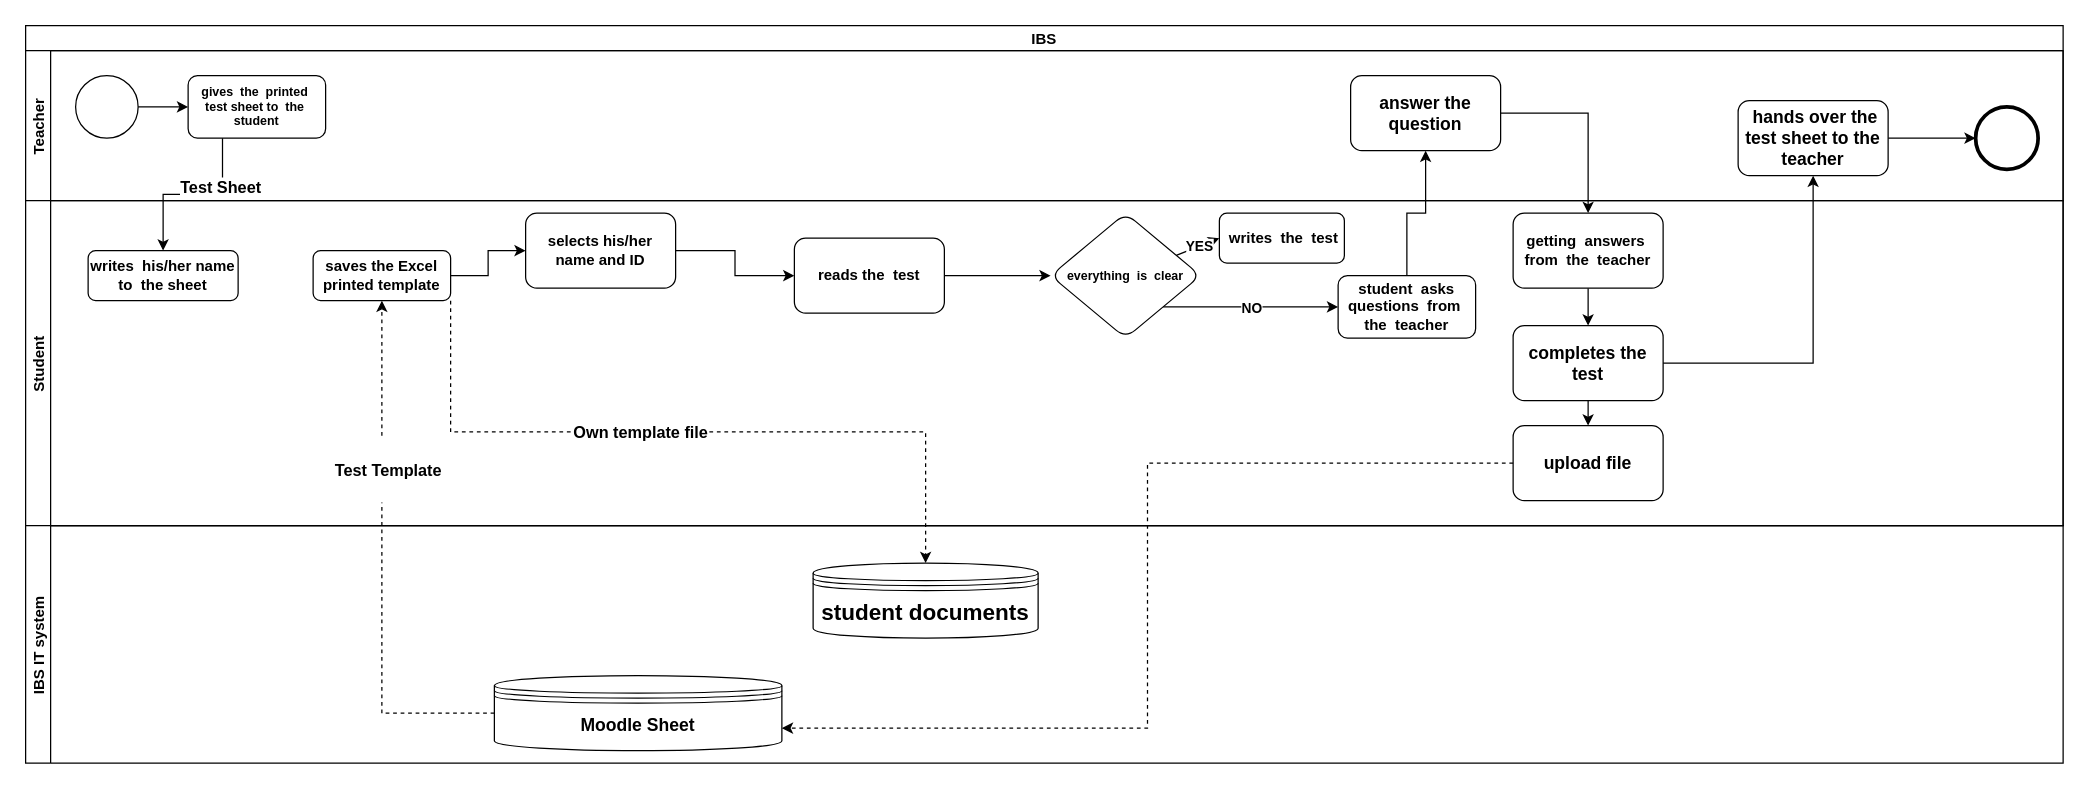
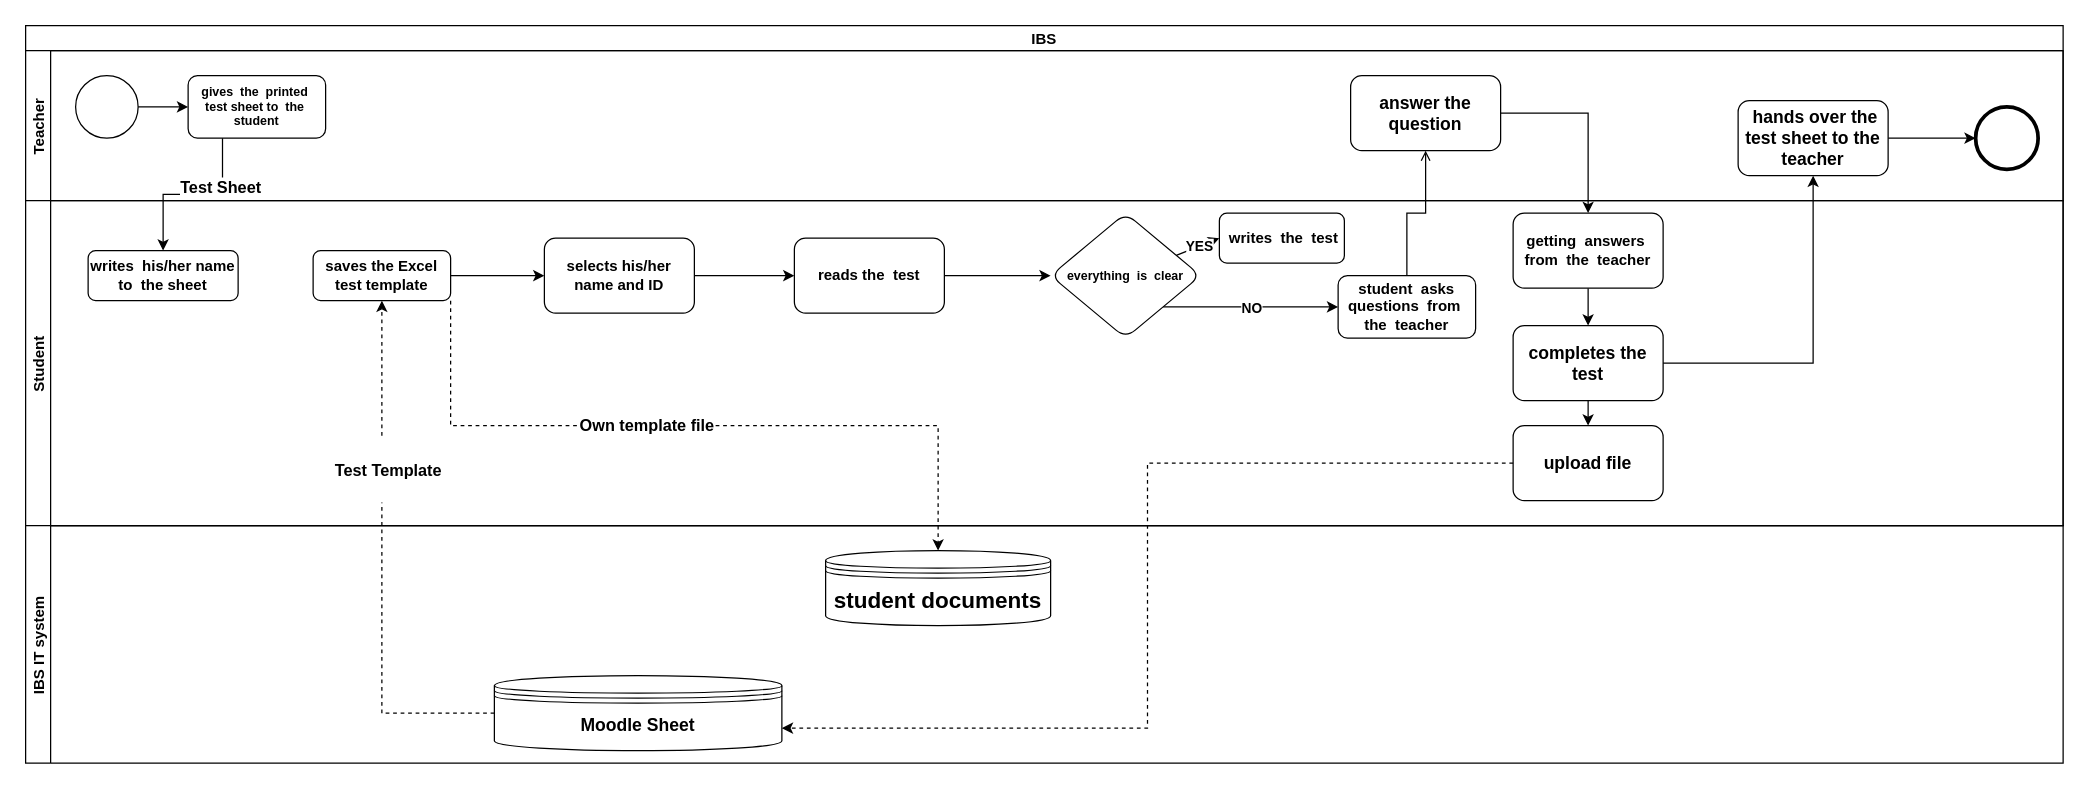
edge "student asks questions from the teacher" -> "answer the question": arrowhead classic -> open
node "selects his/her name and ID": moved (601, 251) -> (619, 276)
node "saves the Excel printed template": label "saves the Excel printed template" -> "saves the Excel test template"
node "student documents": moved (926, 601) -> (938, 588)
